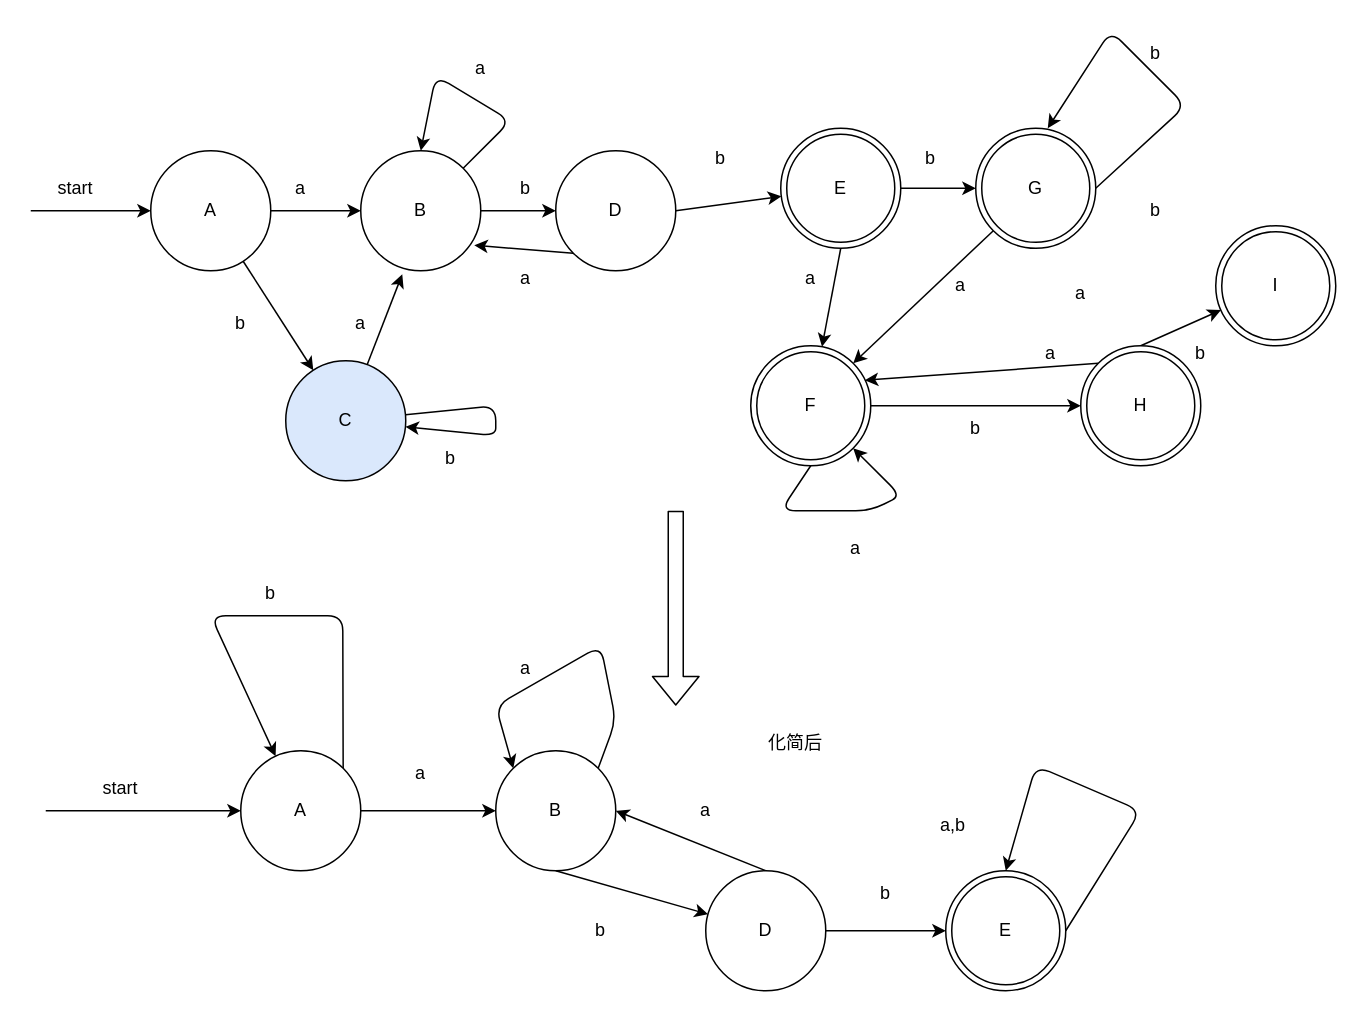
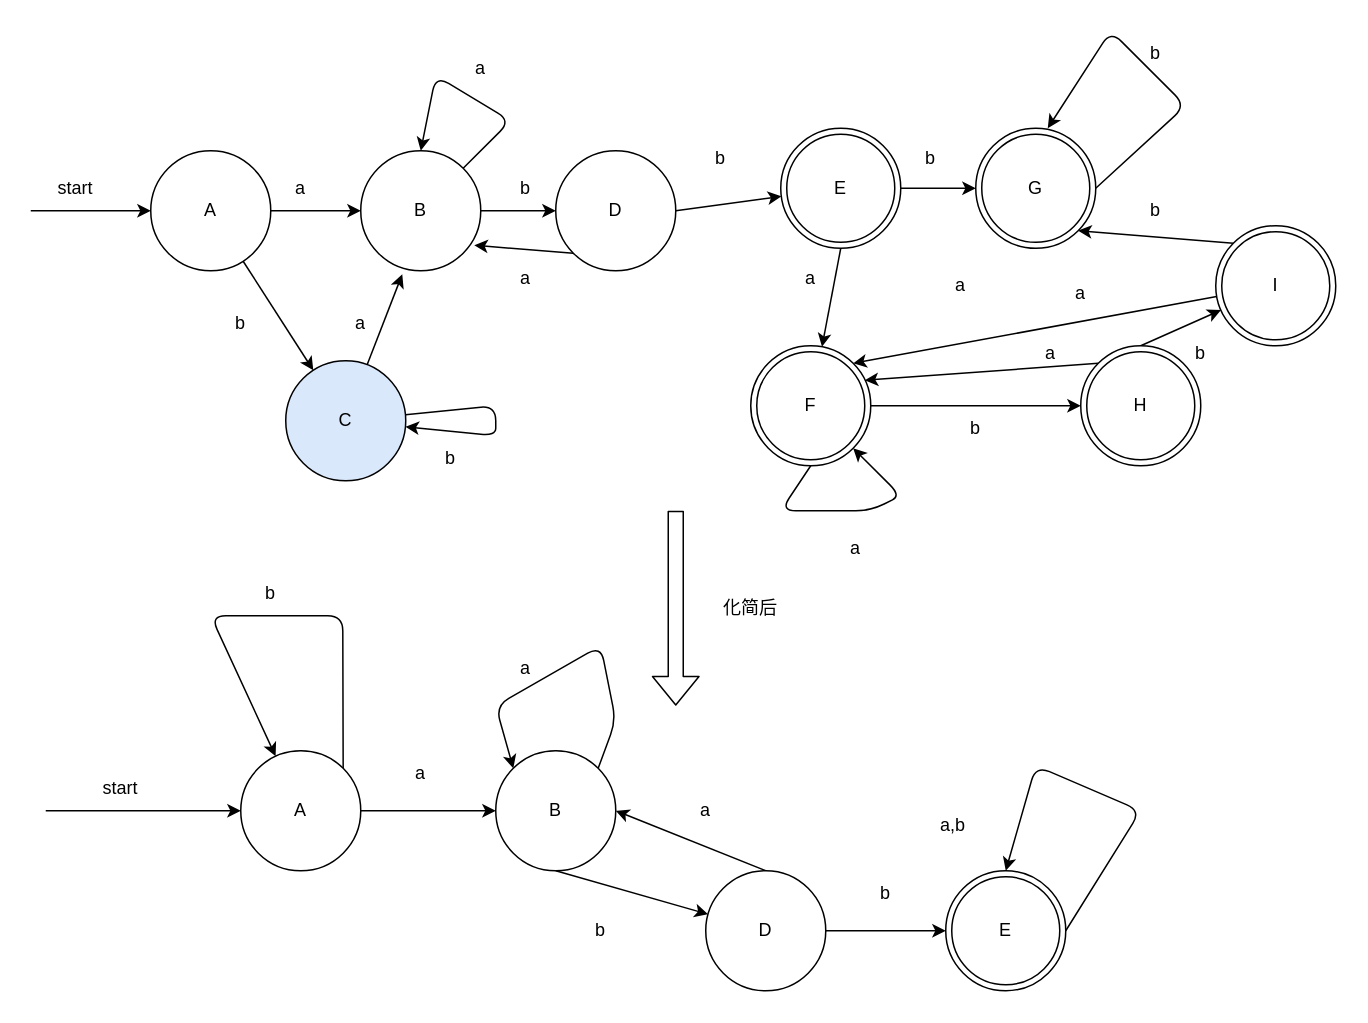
edge "I" -> "G": added
edge "G" -> "F": removed
edge "I" -> "F": added
node "化简后": moved (796, 743) -> (751, 608)
